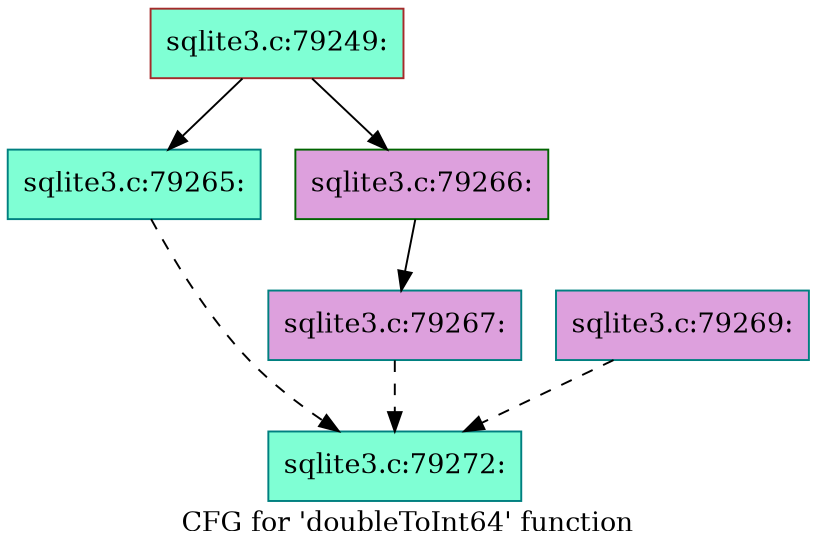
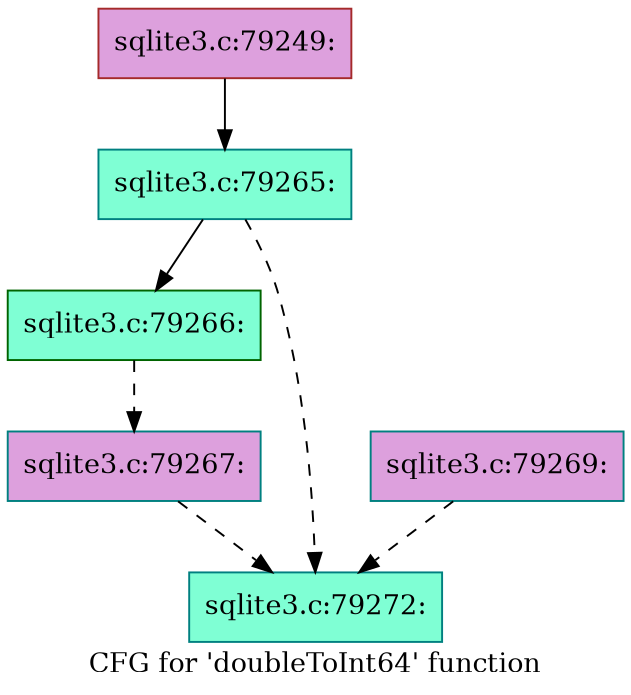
node "sqlite3.c:79249:": fillcolor aquamarine -> plum
edge "sqlite3.c:79249:" -> "sqlite3.c:79266:": now "sqlite3.c:79265:" -> "sqlite3.c:79266:"
node "sqlite3.c:79266:": fillcolor plum -> aquamarine
edge "sqlite3.c:79266:" -> "sqlite3.c:79267:": style solid -> dashed
